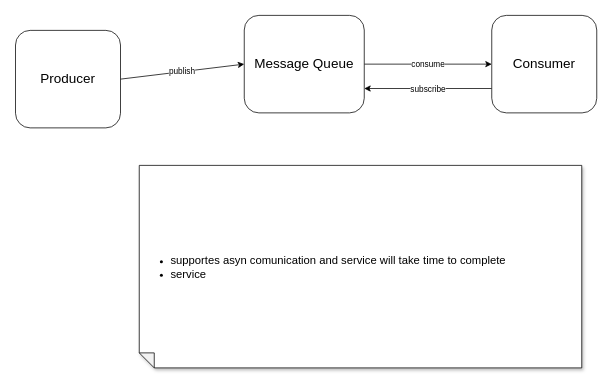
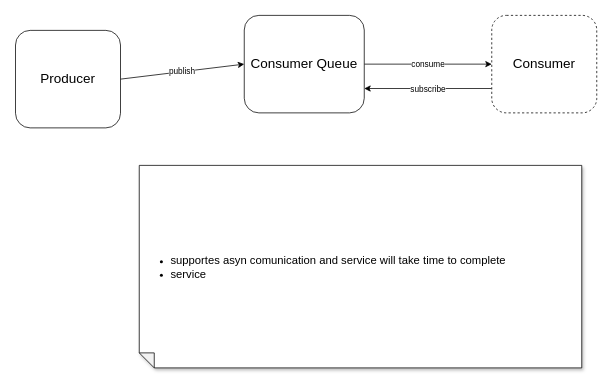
node "Message Queue": label "Message Queue" -> "Consumer Queue"
node "Consumer": style solid -> dashed
